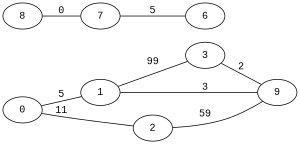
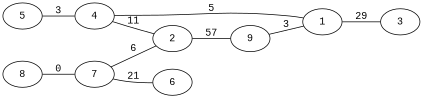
edge "7" -- "6": label "5" -> "21"
node "5": added
edge "2" -- "7": added, label "6"
edge "3" -- "1": label "99" -> "29"
edge "3" -- "9": removed, label "2"
node "0": label "0" -> "4"
edge "9" -- "2": label "59" -> "57"
